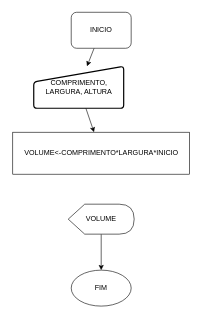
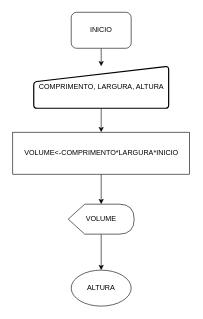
node "COMPRIMENTO, LARGURA, ALTURA": size 90x42 -> 135x42
edge "VOLUME<-COMPRIMENTO*LARGURA*INICIO" -> "VOLUME": added
node "FIM": label "FIM" -> "ALTURA"
